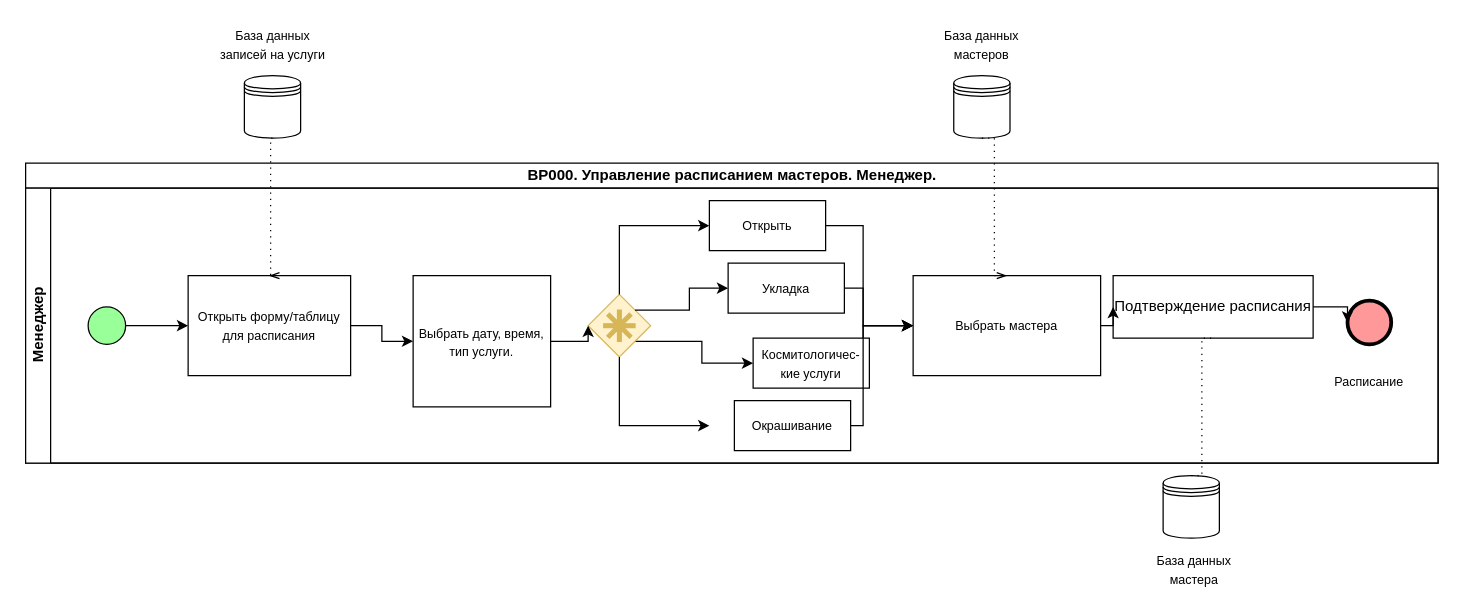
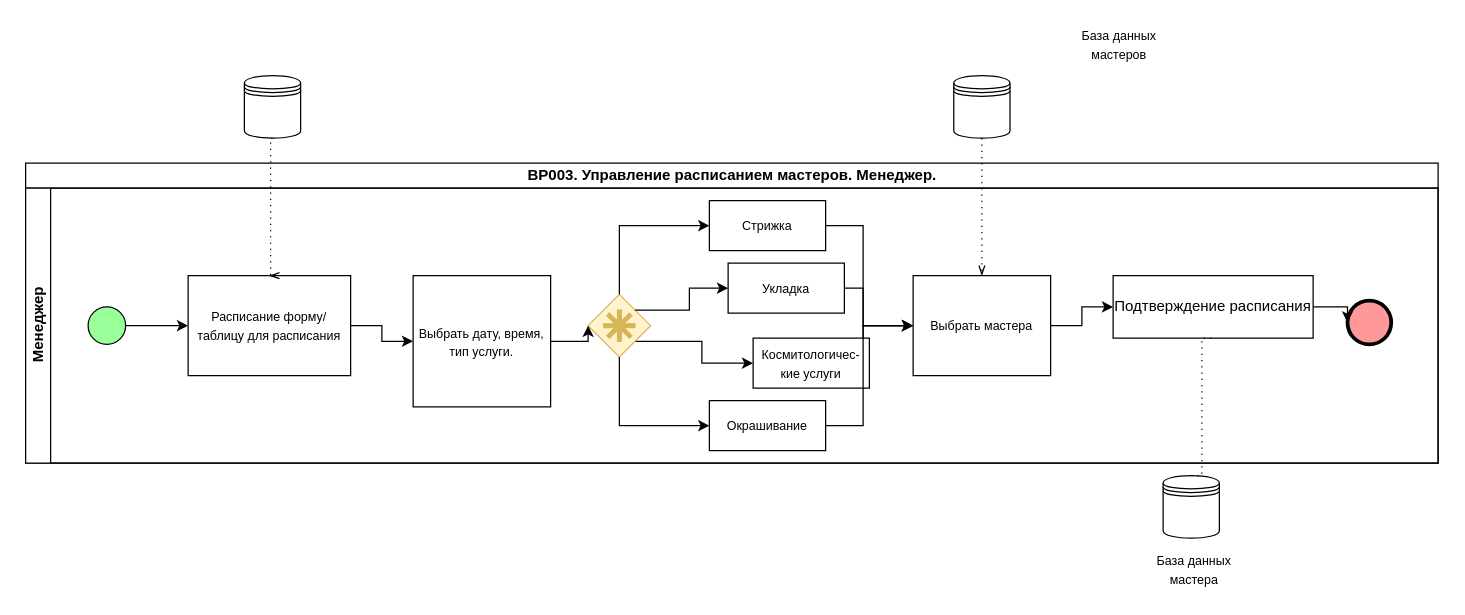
node "База данных записей на услуги": removed
node "База данных мастеров": moved (982, 44) -> (1119, 44)
node "BP000. Управление расписанием мастеров. Менеджер.": label "BP000. Управление расписанием мастеров. Менеджер." -> "BP003. Управление расписанием мастеров. Менеджер."
node "Открыть": label "Открыть" -> "Стрижка"
node "Открыть форму/таблицу для расписания": label "Открыть форму/таблицу для расписания" -> "Расписание форму/таблицу для расписания"
node "Выбрать мастера": size 188x100 -> 138x100
node "Расписание": removed
node "Окрашивание": moved (793, 426) -> (768, 426)
